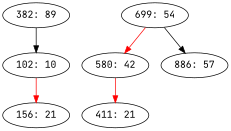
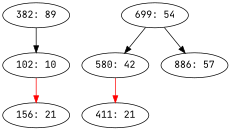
edge "699: 54" -> "580: 42": color red -> black
